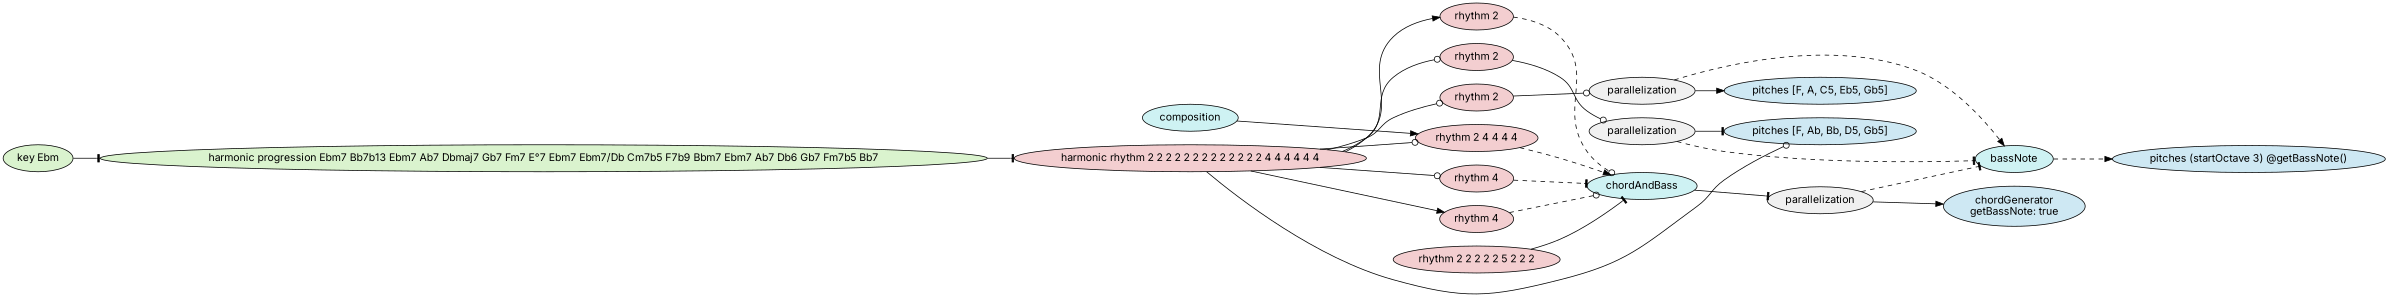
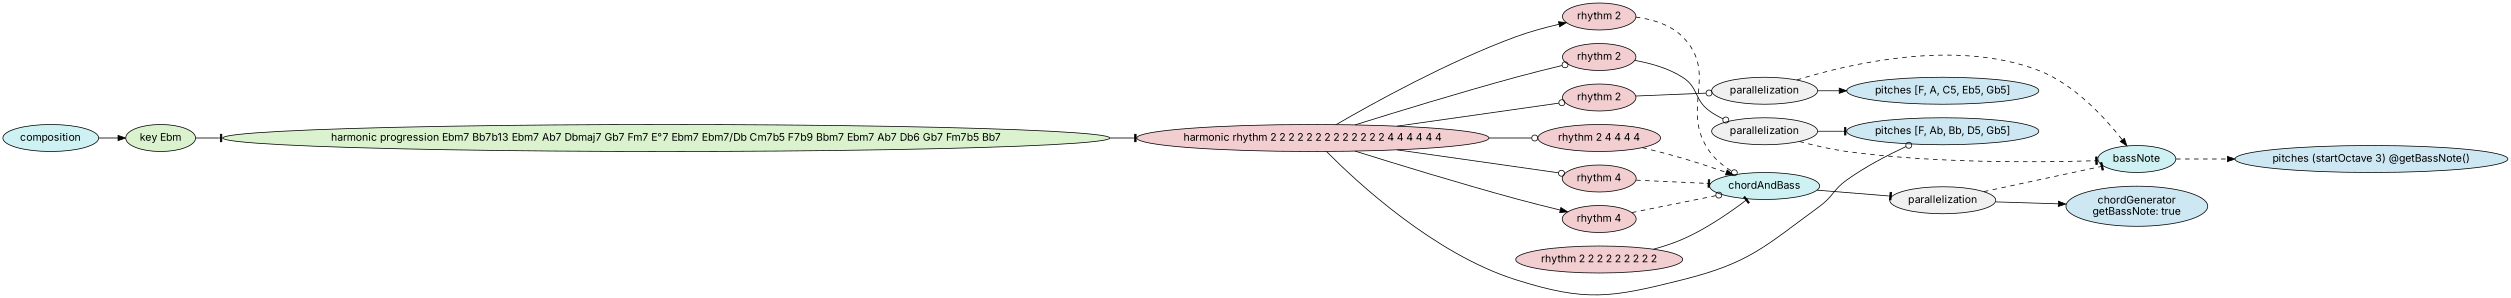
edge "composition" -> "rhythm 2 4 4 4 4": now "composition" -> "key Ebm"
node "rhythm 2 2 2 2 2 5 2 2 2": label "rhythm 2 2 2 2 2 5 2 2 2" -> "rhythm 2 2 2 2 2 2 2 2 2"
